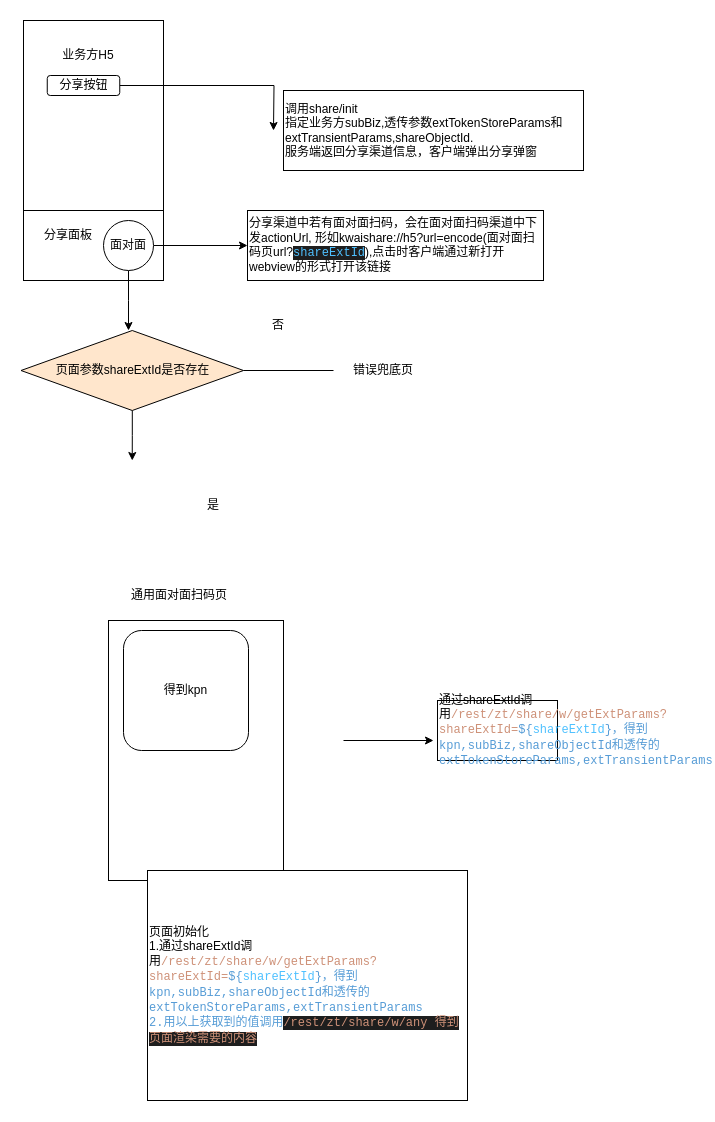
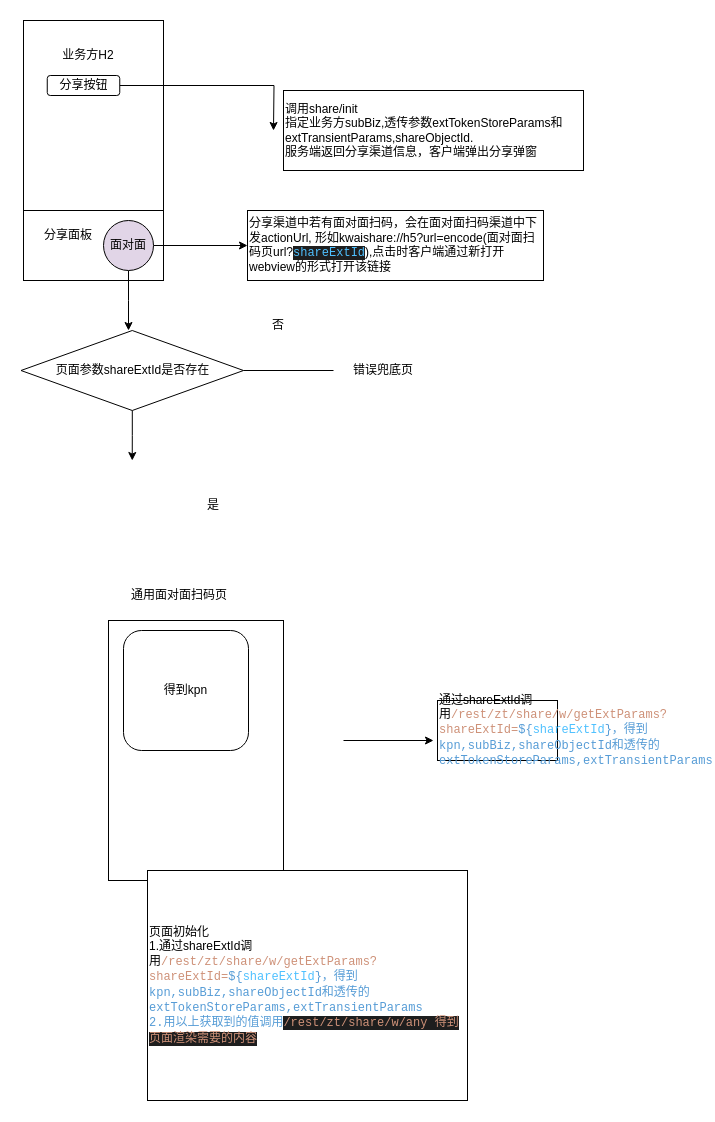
node "业务方H5": label "业务方H5" -> "业务方H2"
node "面对面": fillcolor #ffffff -> #e1d5e7
node "页面参数shareExtId是否存在": fillcolor #ffe6cc -> #ffffff
